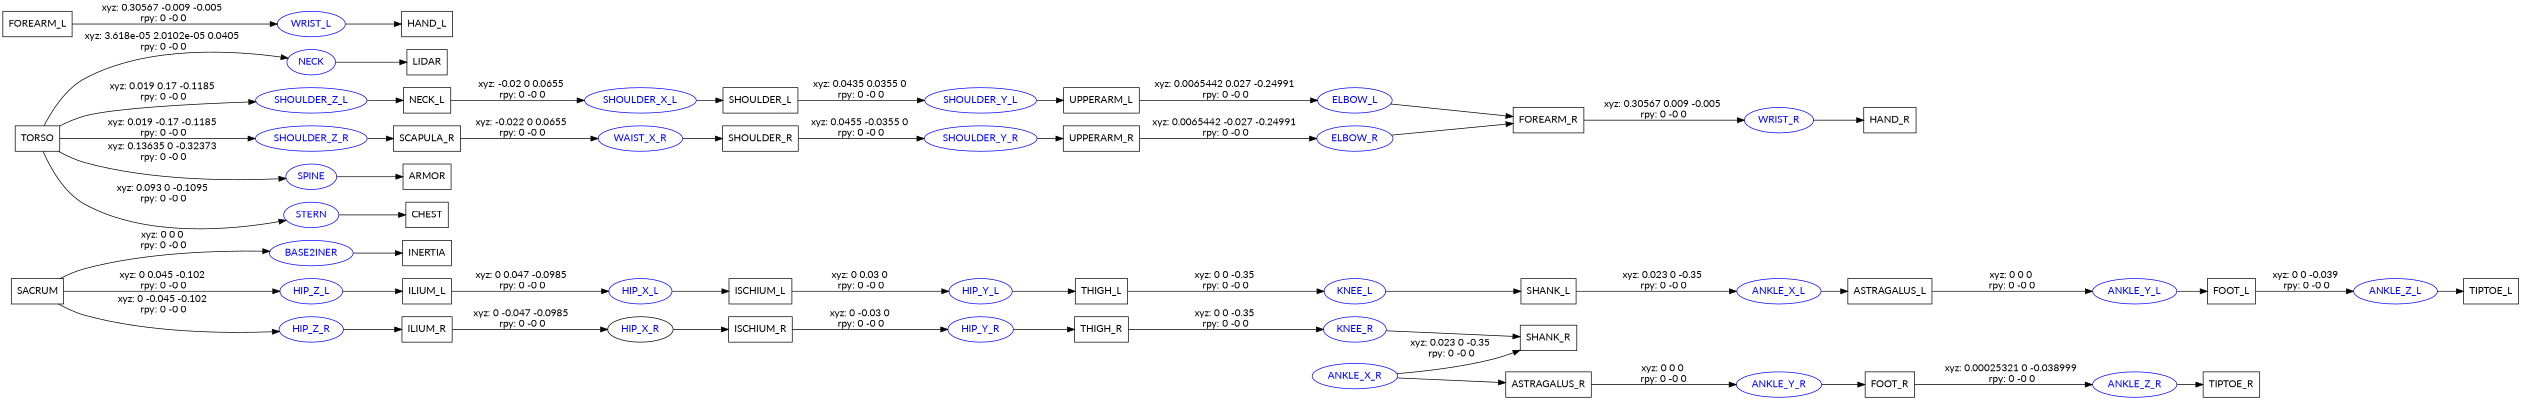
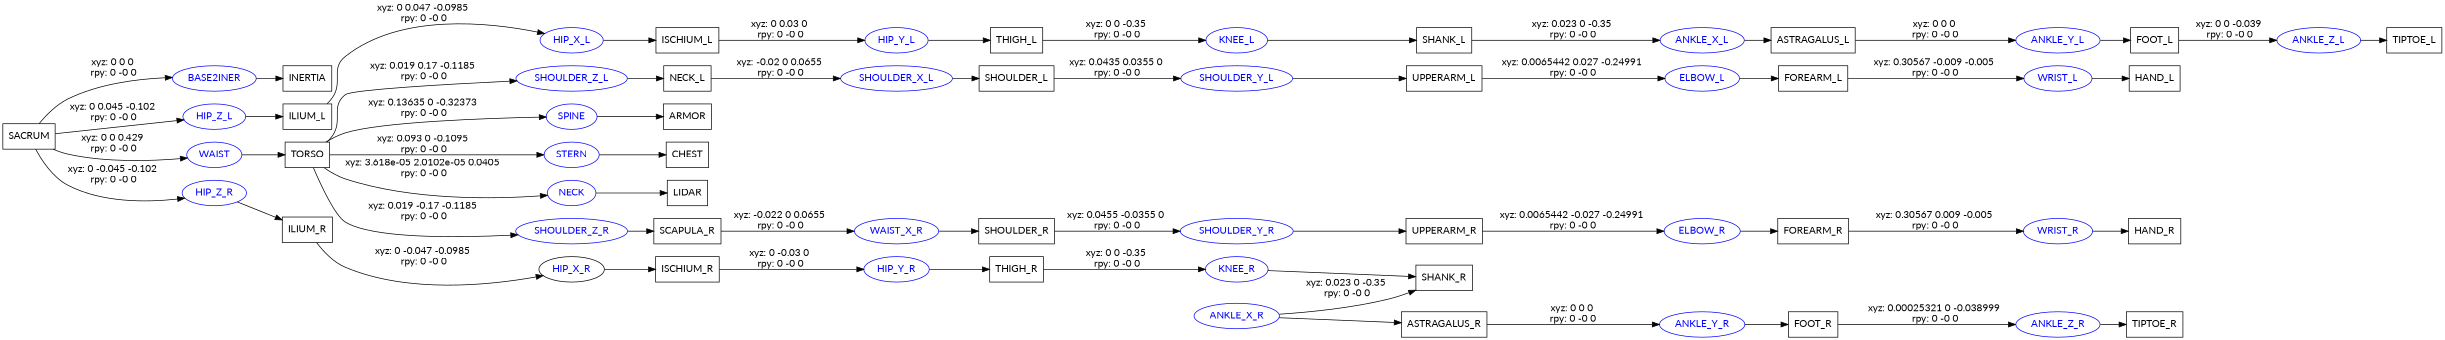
edge "ELBOW_L" -> "FOREARM_R": now "ELBOW_L" -> "FOREARM_L"
node "WAIST": added
